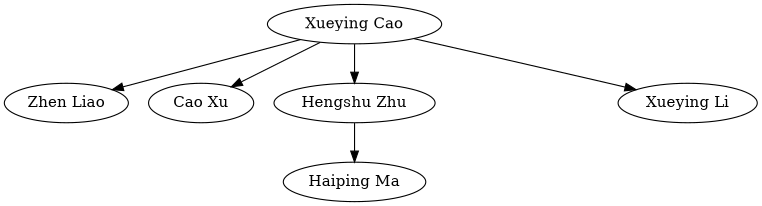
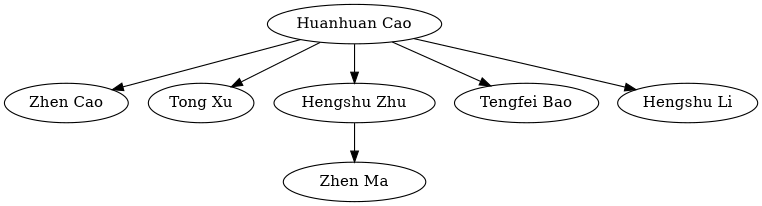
node "Xueying Cao": label "Xueying Cao" -> "Huanhuan Cao"
node "Zhen Liao": label "Zhen Liao" -> "Zhen Cao"
node "Cao Xu": label "Cao Xu" -> "Tong Xu"
node "Tengfei Bao": added
node "Xueying Li": label "Xueying Li" -> "Hengshu Li"
node "Haiping Ma": label "Haiping Ma" -> "Zhen Ma"
